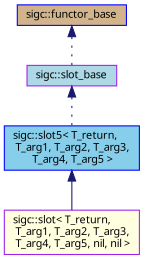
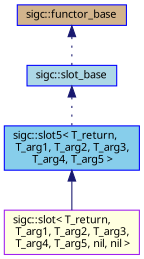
node "sigc::slot_base": color purple -> blue
